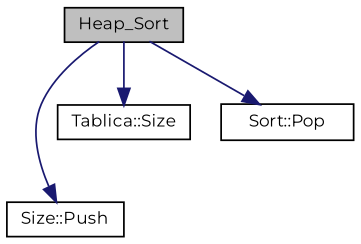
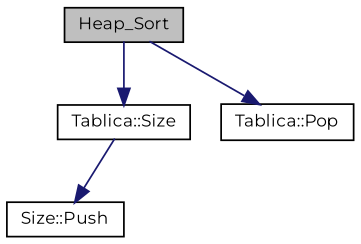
edge "Heap_Sort" -> "Size::Push": now "Tablica::Size" -> "Size::Push"
node "Sort::Pop": label "Sort::Pop" -> "Tablica::Pop"
